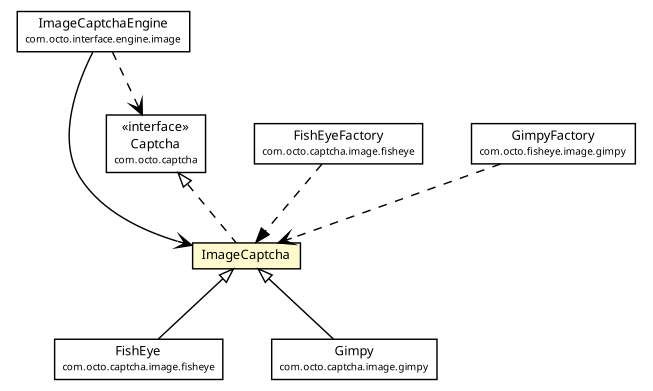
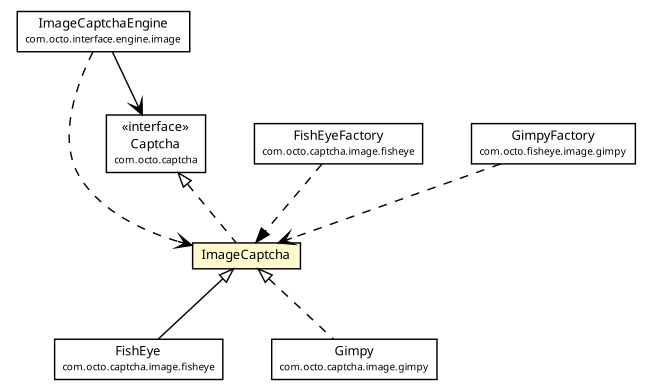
edge "ImageCaptchaEngine" -> "Captcha": style dashed -> solid
edge "ImageCaptchaEngine" -> "ImageCaptcha": style solid -> dashed
edge "Gimpy" -> "ImageCaptcha": style solid -> dashed
